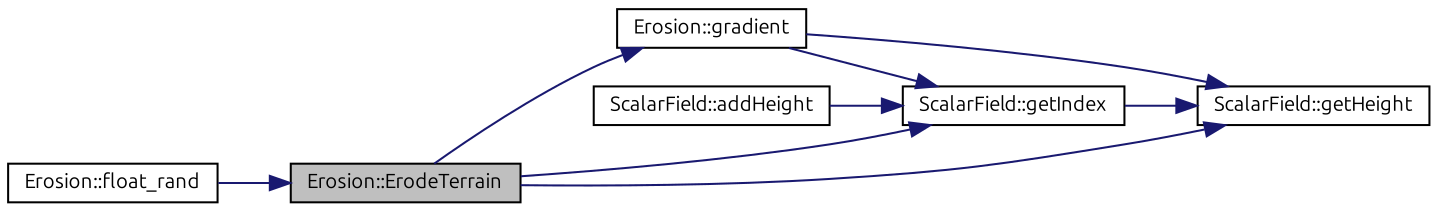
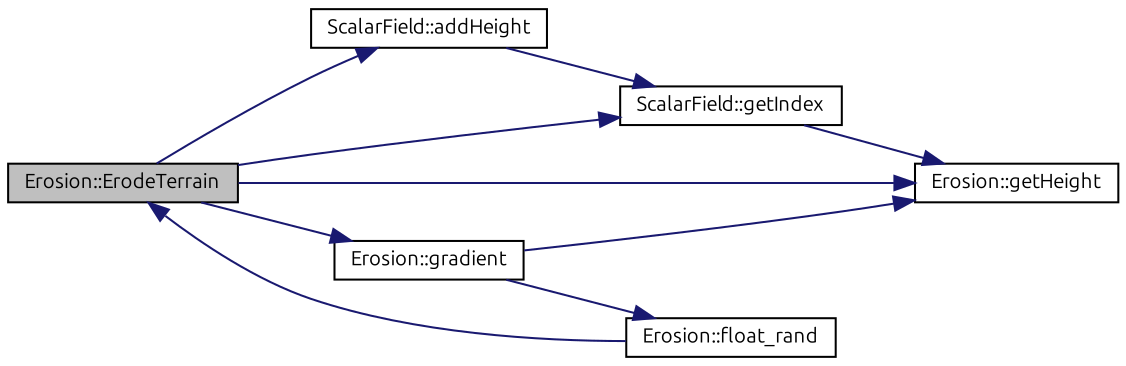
edge "Erosion::gradient" -> "ScalarField::getIndex": now "Erosion::gradient" -> "Erosion::float_rand"
edge "Erosion::ErodeTerrain" -> "ScalarField::addHeight": added
node "ScalarField::getHeight": label "ScalarField::getHeight" -> "Erosion::getHeight"
